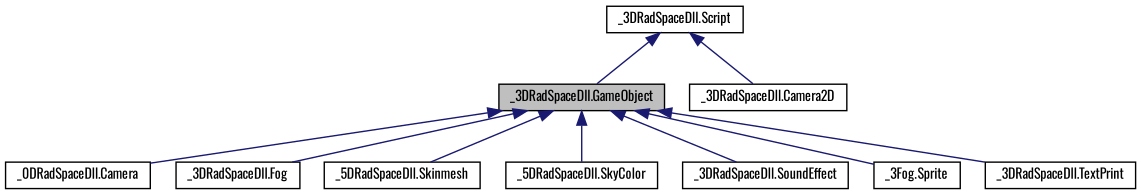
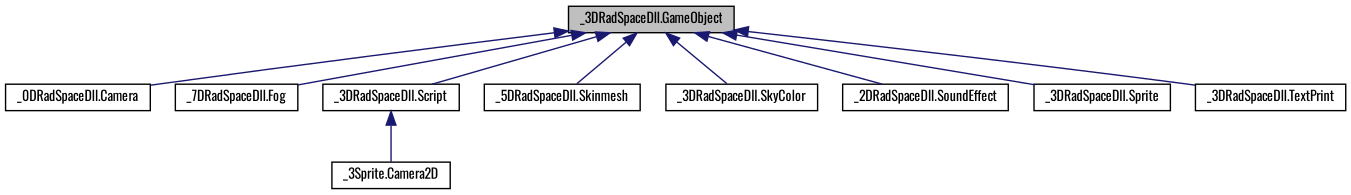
edge "_3DRadSpaceDll.GameObject" -> "_3DRadSpaceDll.Script": reversed
node "_3DRadSpaceDll.Camera2D": label "_3DRadSpaceDll.Camera2D" -> "_3Sprite.Camera2D"
node "_3DRadSpaceDll.Fog": label "_3DRadSpaceDll.Fog" -> "_7DRadSpaceDll.Fog"
node "_5DRadSpaceDll.SkyColor": label "_5DRadSpaceDll.SkyColor" -> "_3DRadSpaceDll.SkyColor"
node "_3DRadSpaceDll.SoundEffect": label "_3DRadSpaceDll.SoundEffect" -> "_2DRadSpaceDll.SoundEffect"
node "_3Fog.Sprite": label "_3Fog.Sprite" -> "_3DRadSpaceDll.Sprite"
